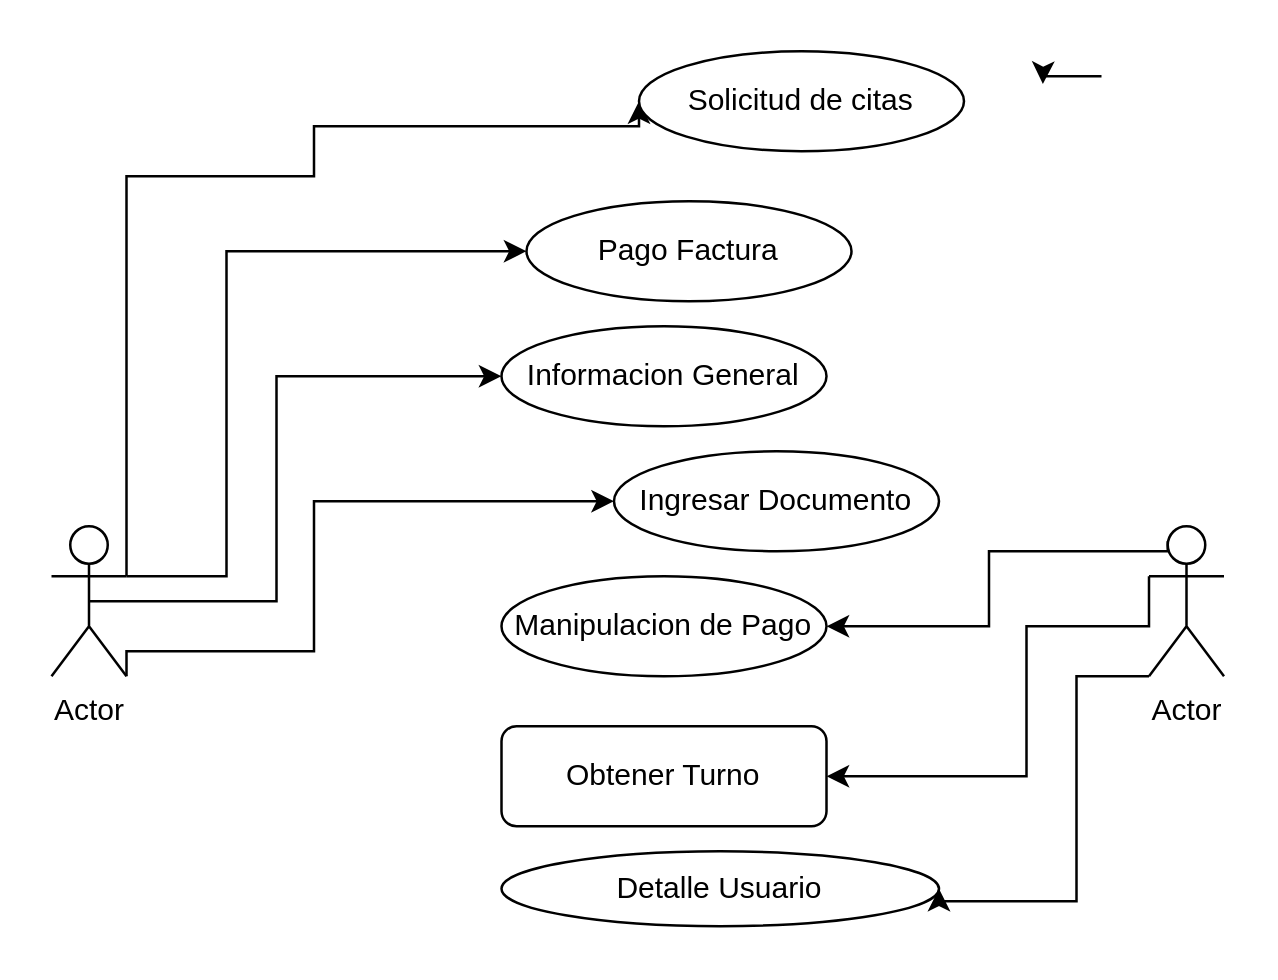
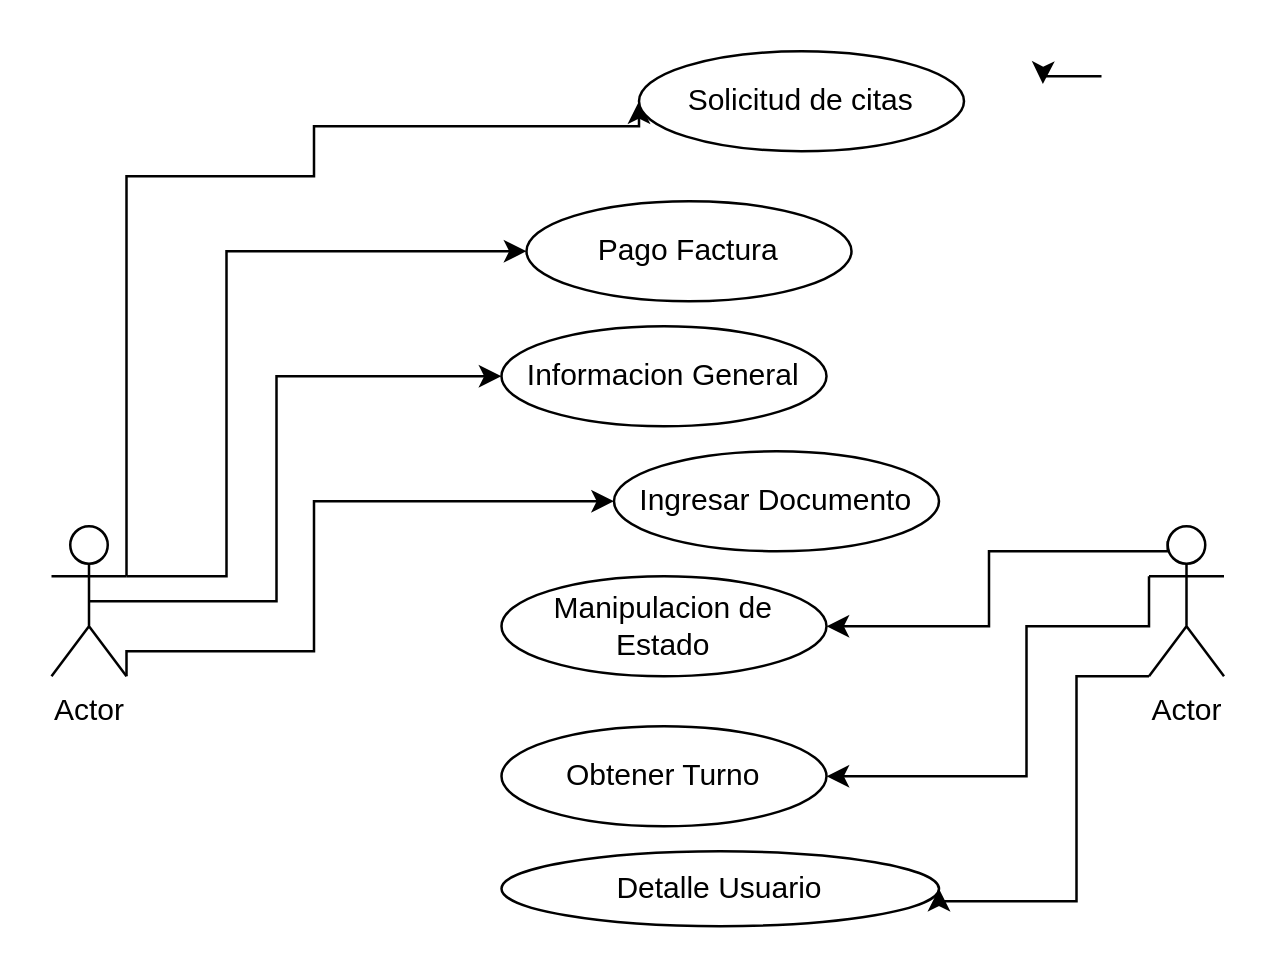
node "Manipulacion de Pago": label "Manipulacion de Pago" -> "Manipulacion de Estado"
node "Obtener Turno": shape rounded rectangle -> ellipse
